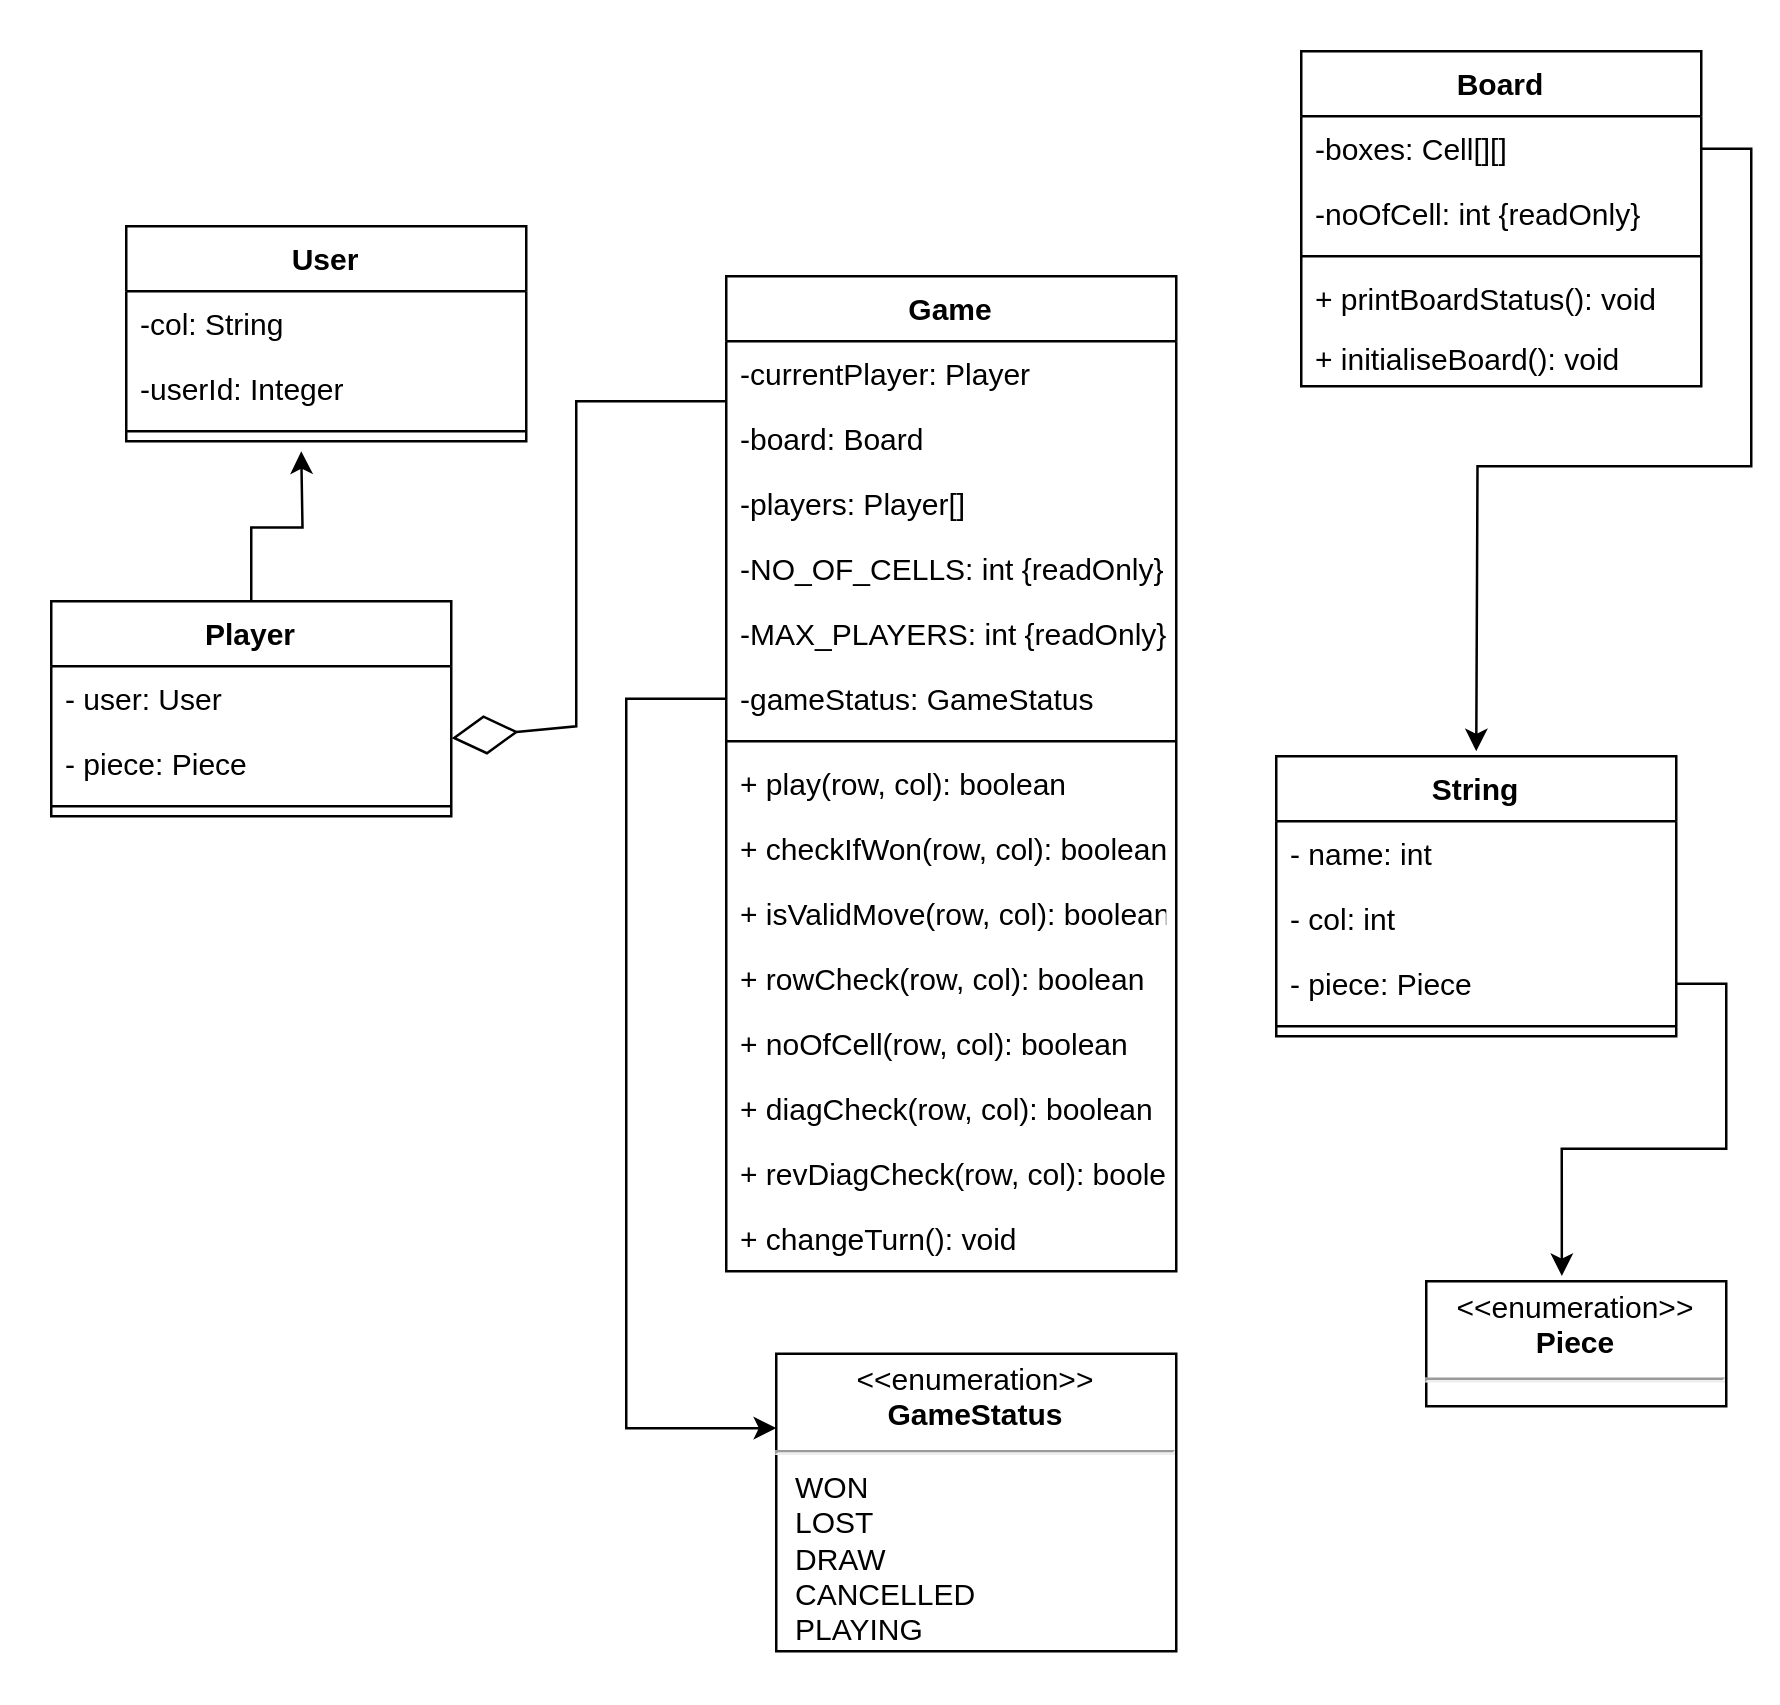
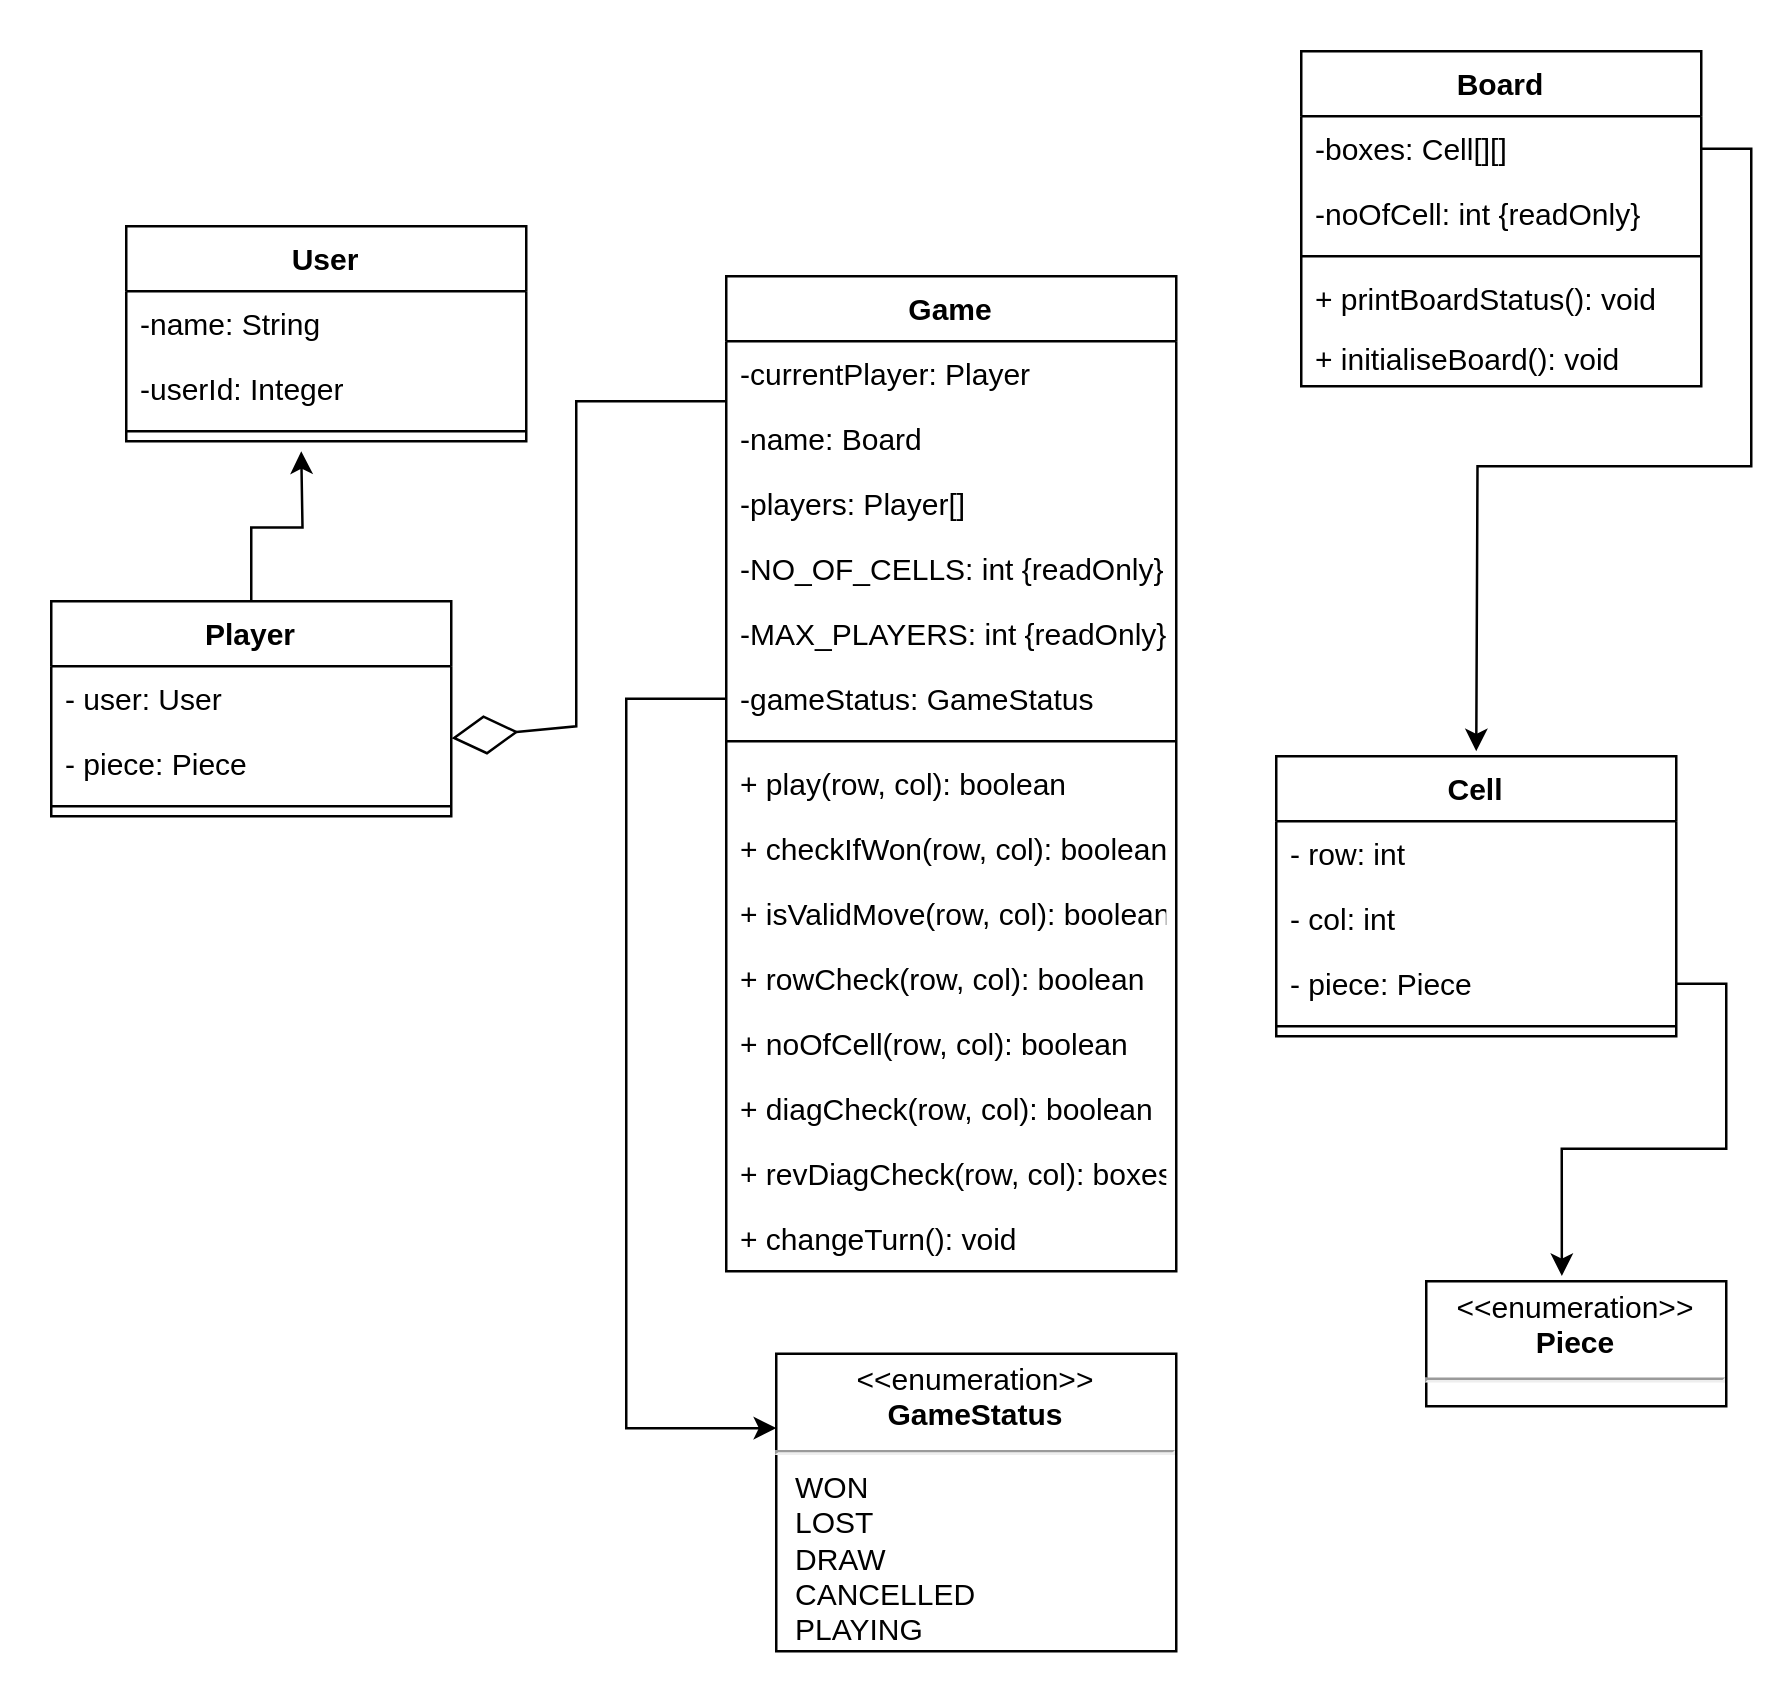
node "-col: String": label "-col: String" -> "-name: String"
node "-board: Board": label "-board: Board" -> "-name: Board"
node "String": label "String" -> "Cell"
node "- name: int": label "- name: int" -> "- row: int"
node "+ revDiagCheck(row, col): boolean": label "+ revDiagCheck(row, col): boolean" -> "+ revDiagCheck(row, col): boxes"
